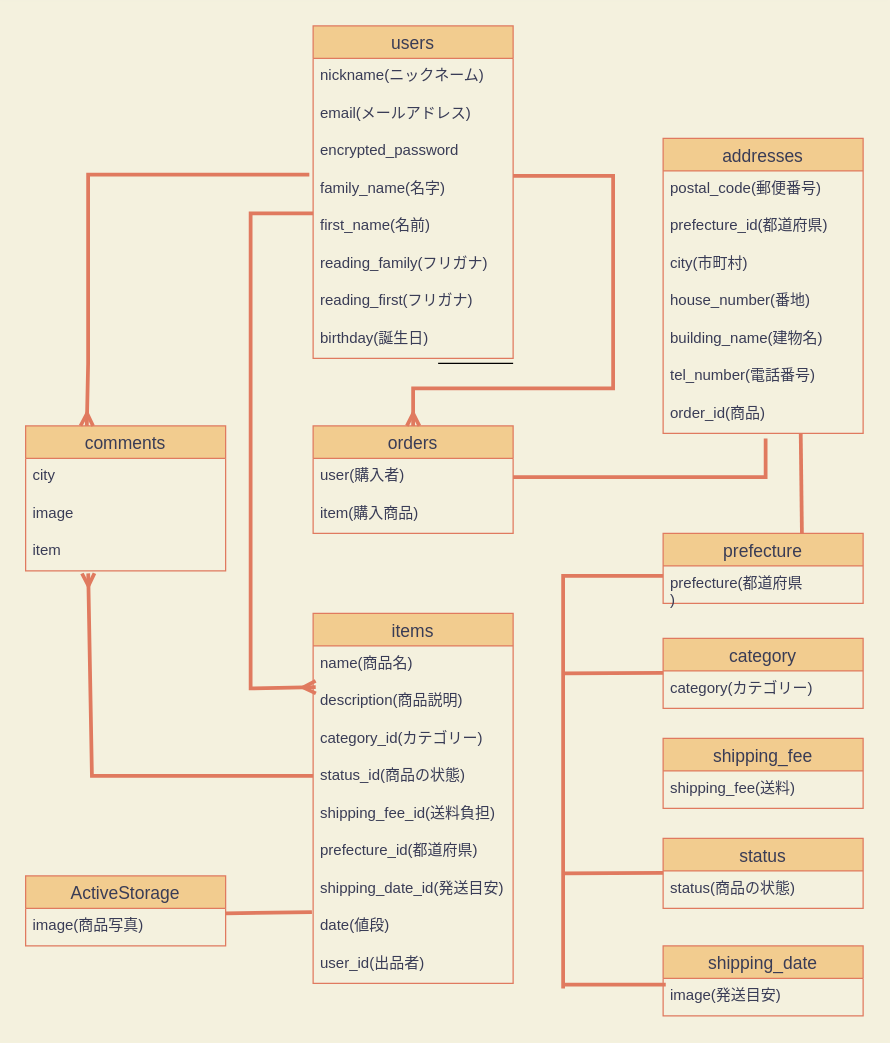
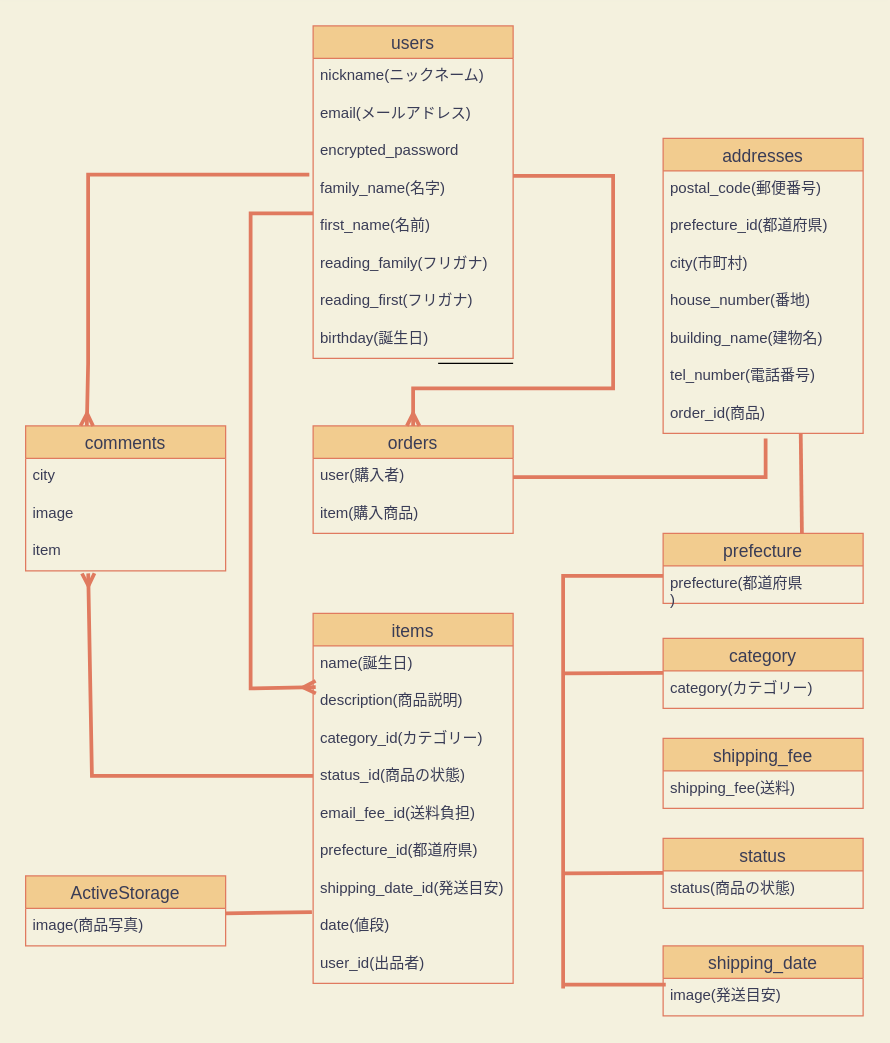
node "name(商品名)": label "name(商品名)" -> "name(誕生日)"
node "shipping_fee_id(送料負担)": label "shipping_fee_id(送料負担)" -> "email_fee_id(送料負担)"
